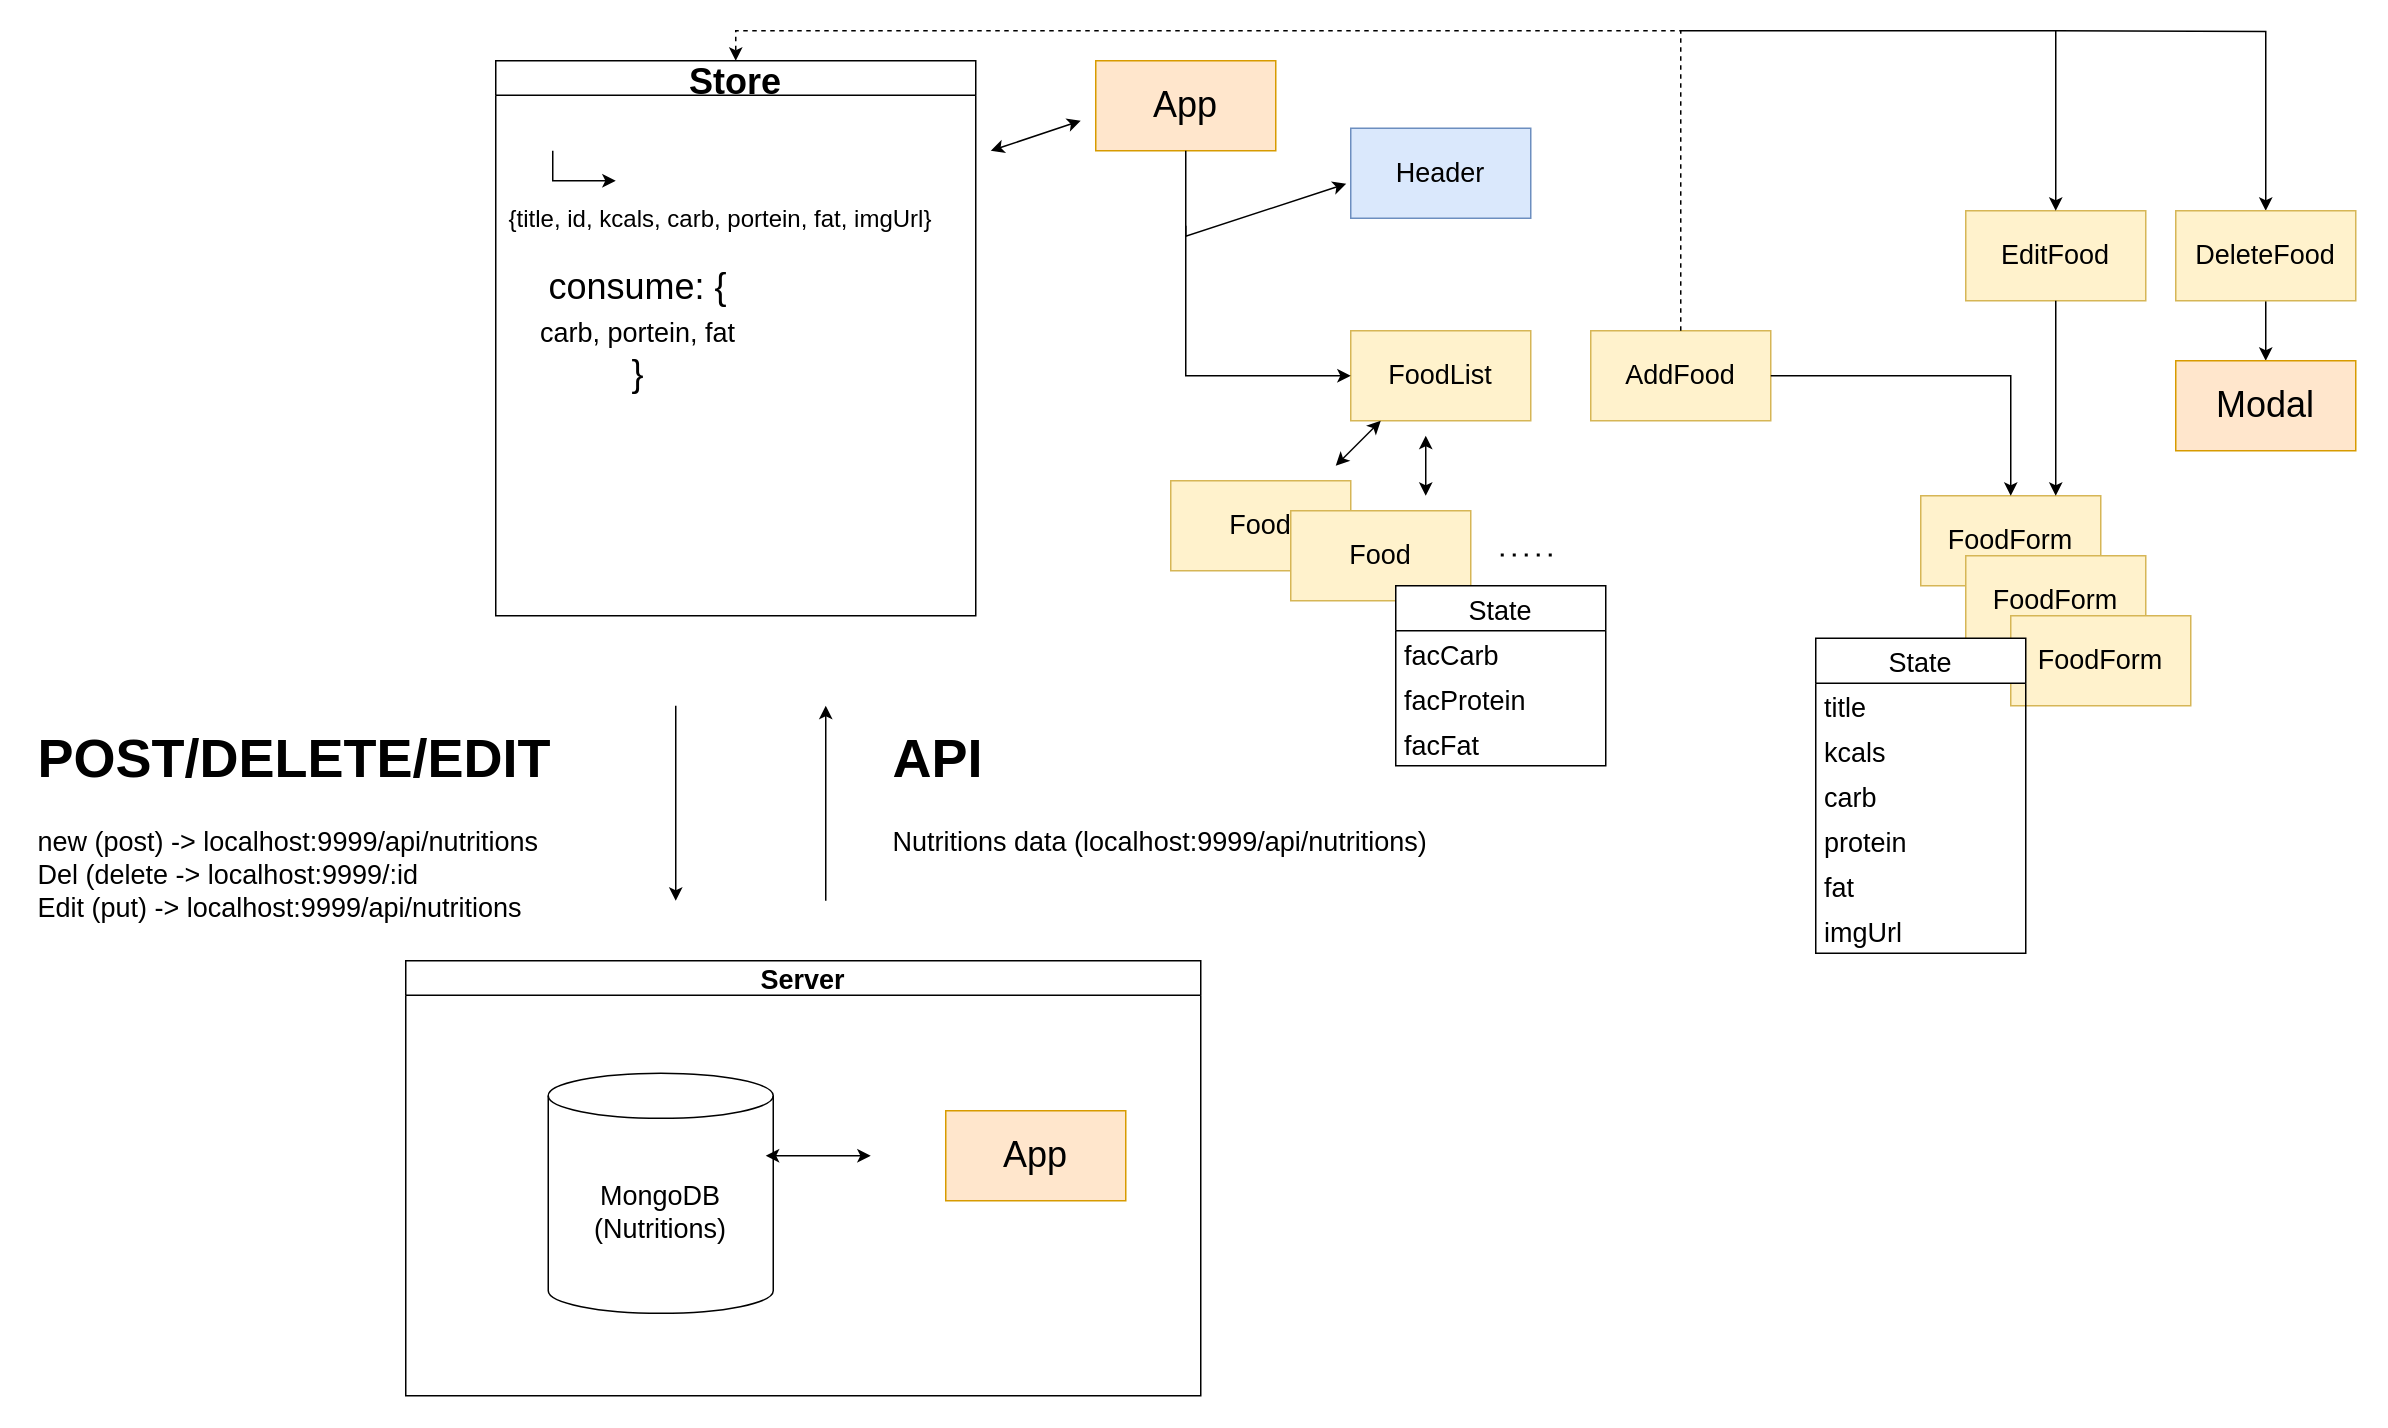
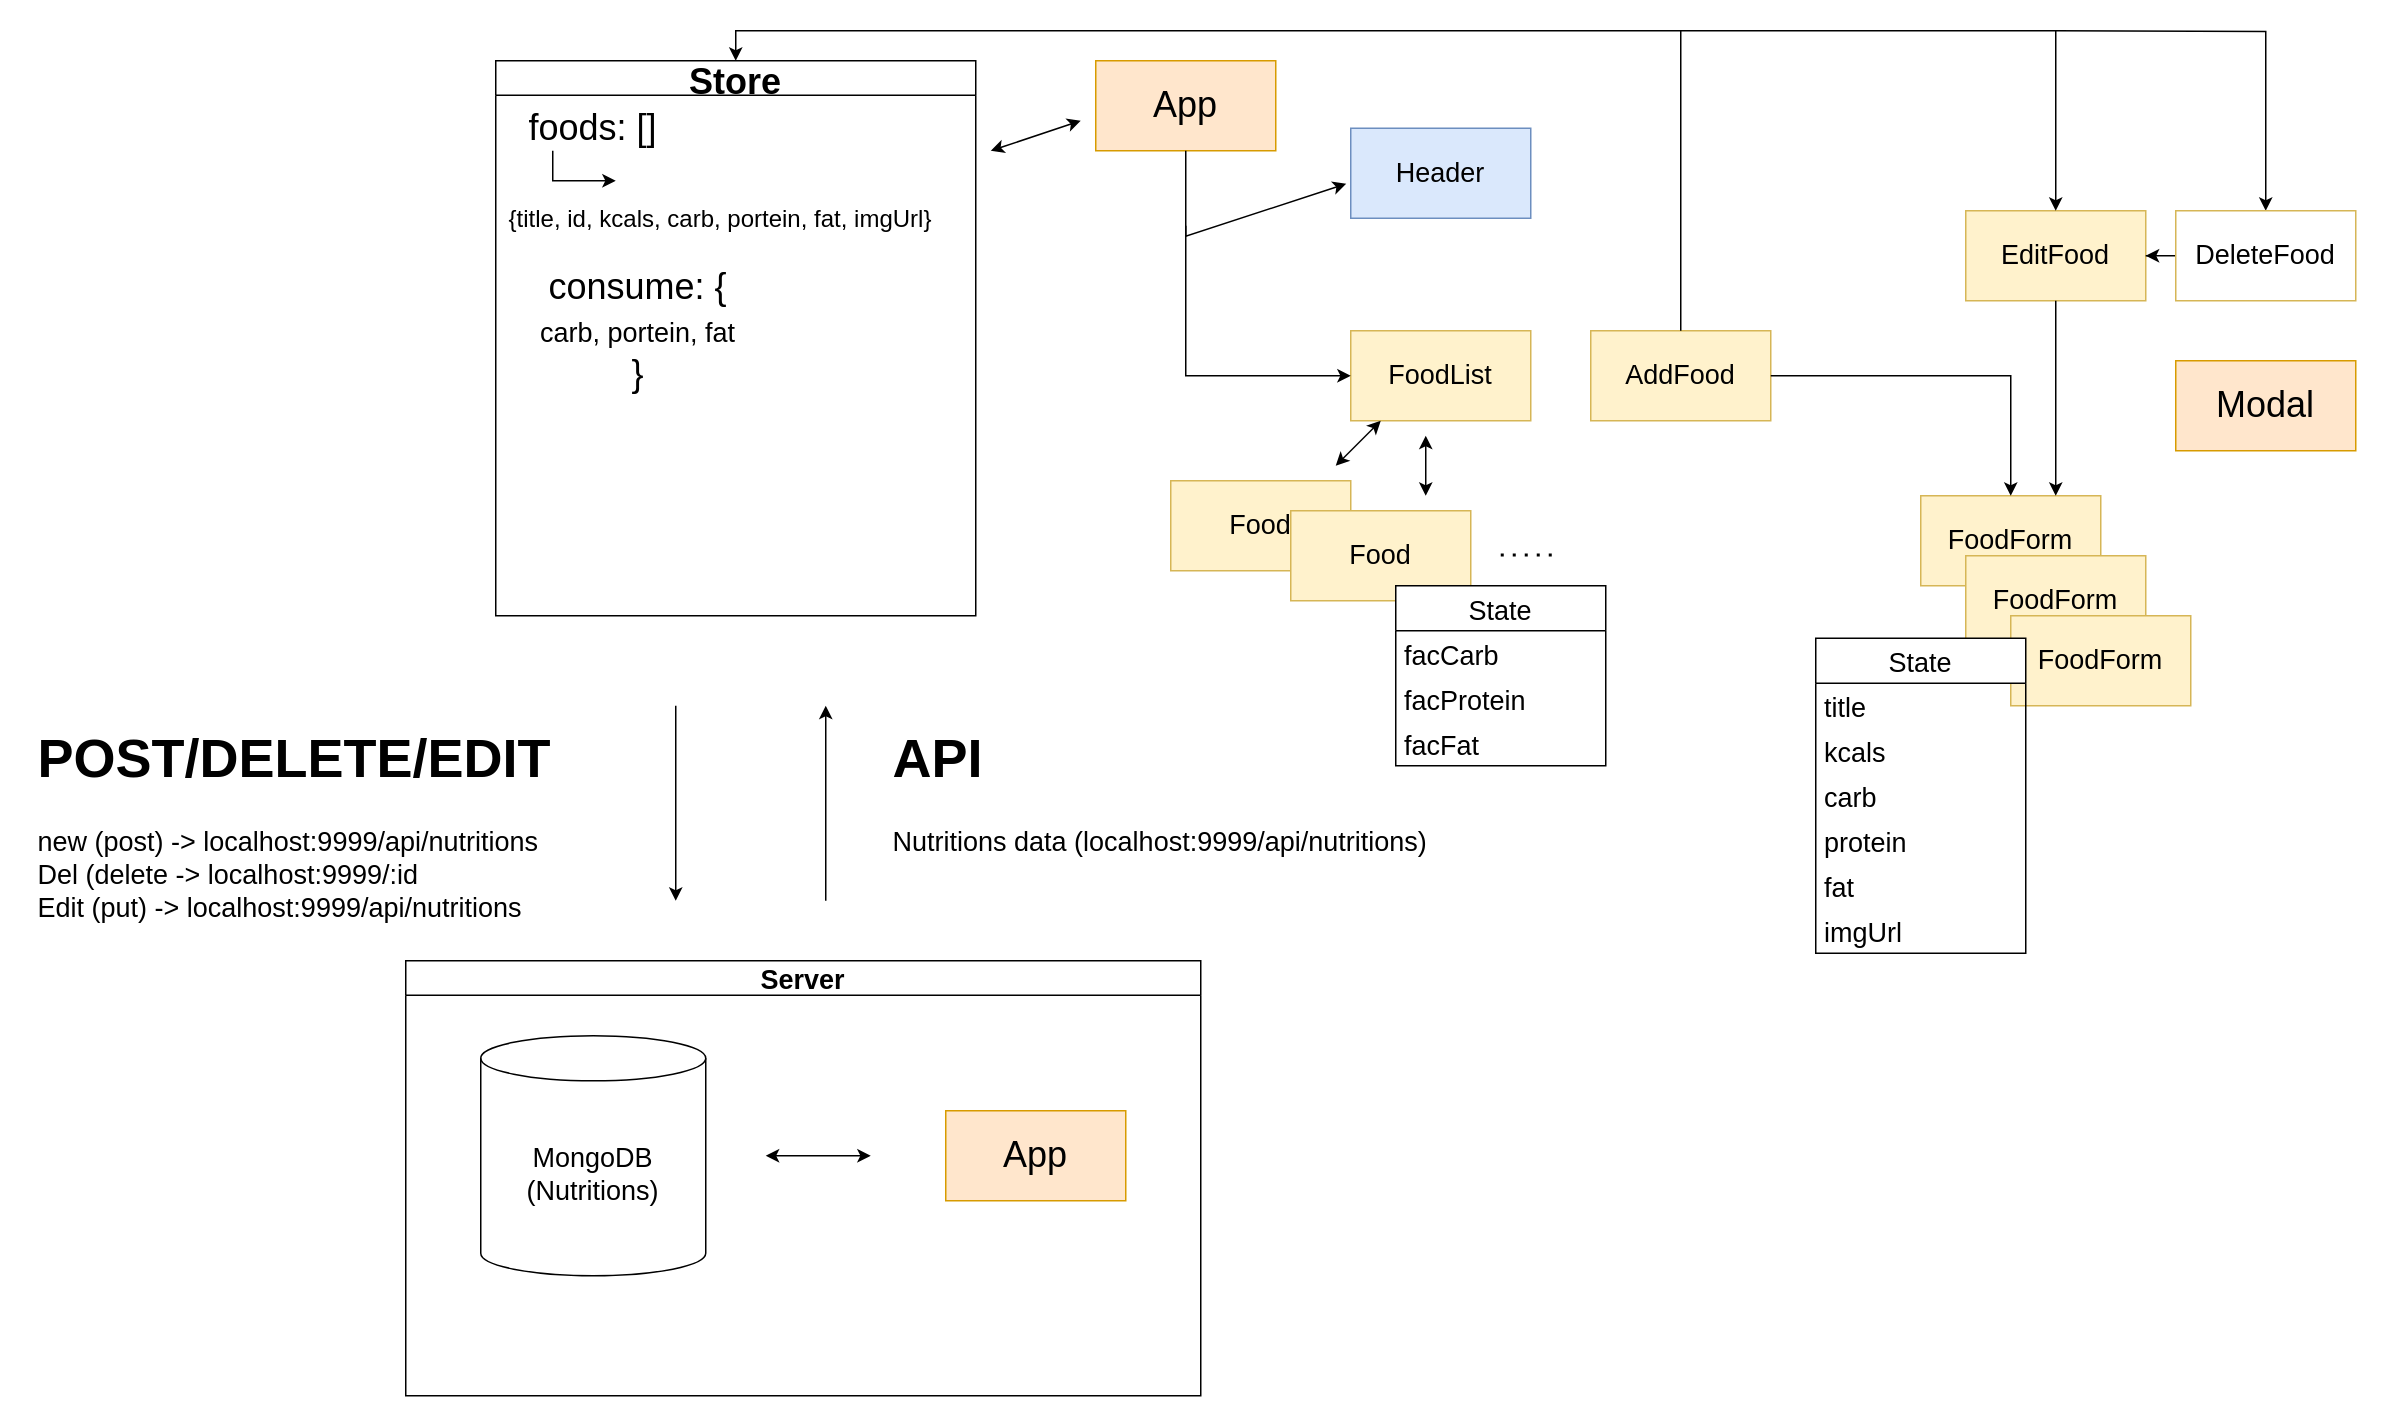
edge "AddFood" -> "Store": style dashed -> solid
node "foods: []": added
node "DeleteFood": fillcolor #fff2cc -> #ffffff
edge "DeleteFood" -> "Modal": now "DeleteFood" -> "EditFood"
node "MongoDB (Nutritions)": moved (661, 1193) -> (593, 1156)
